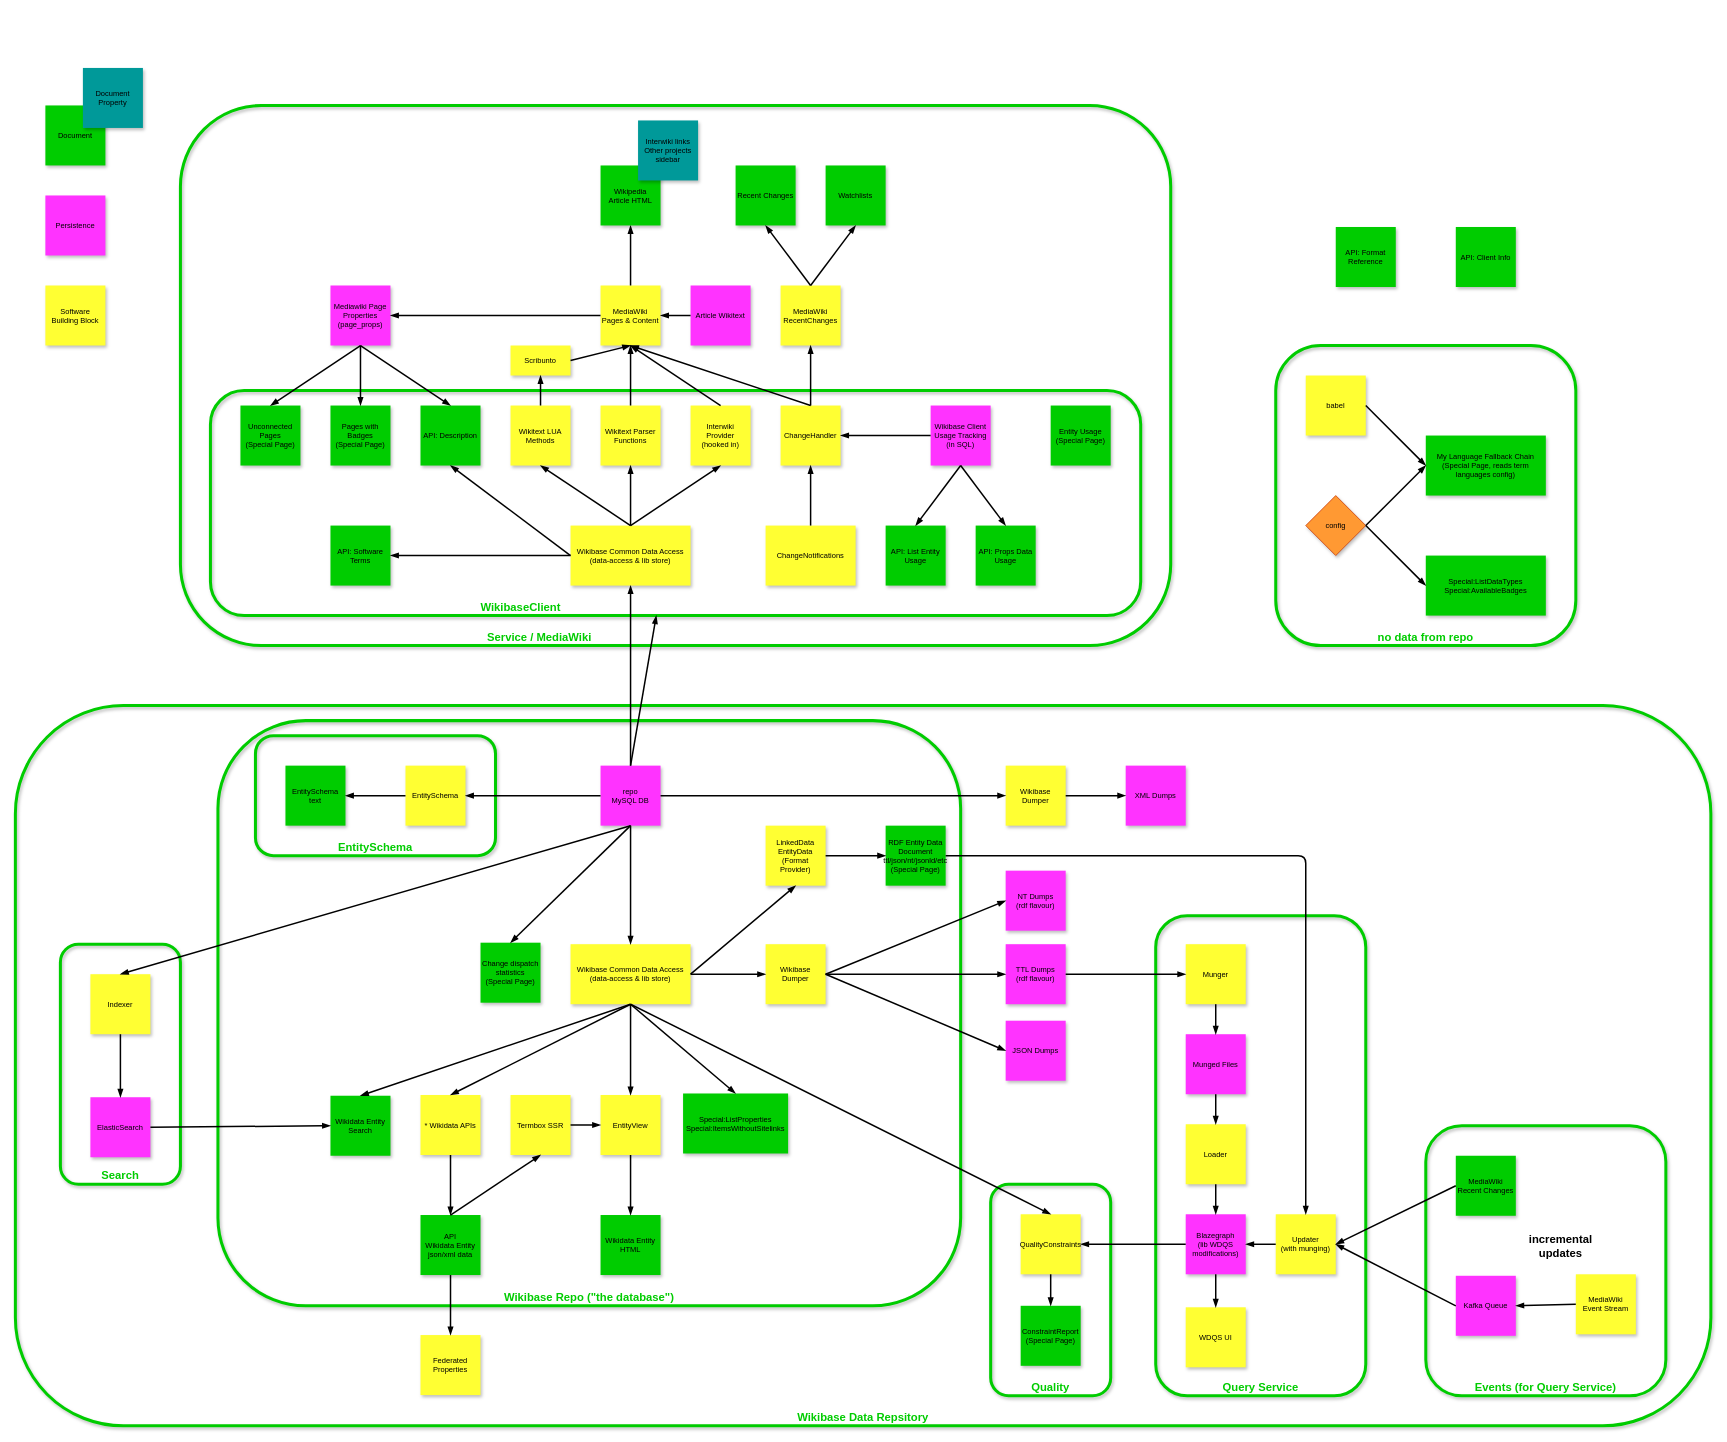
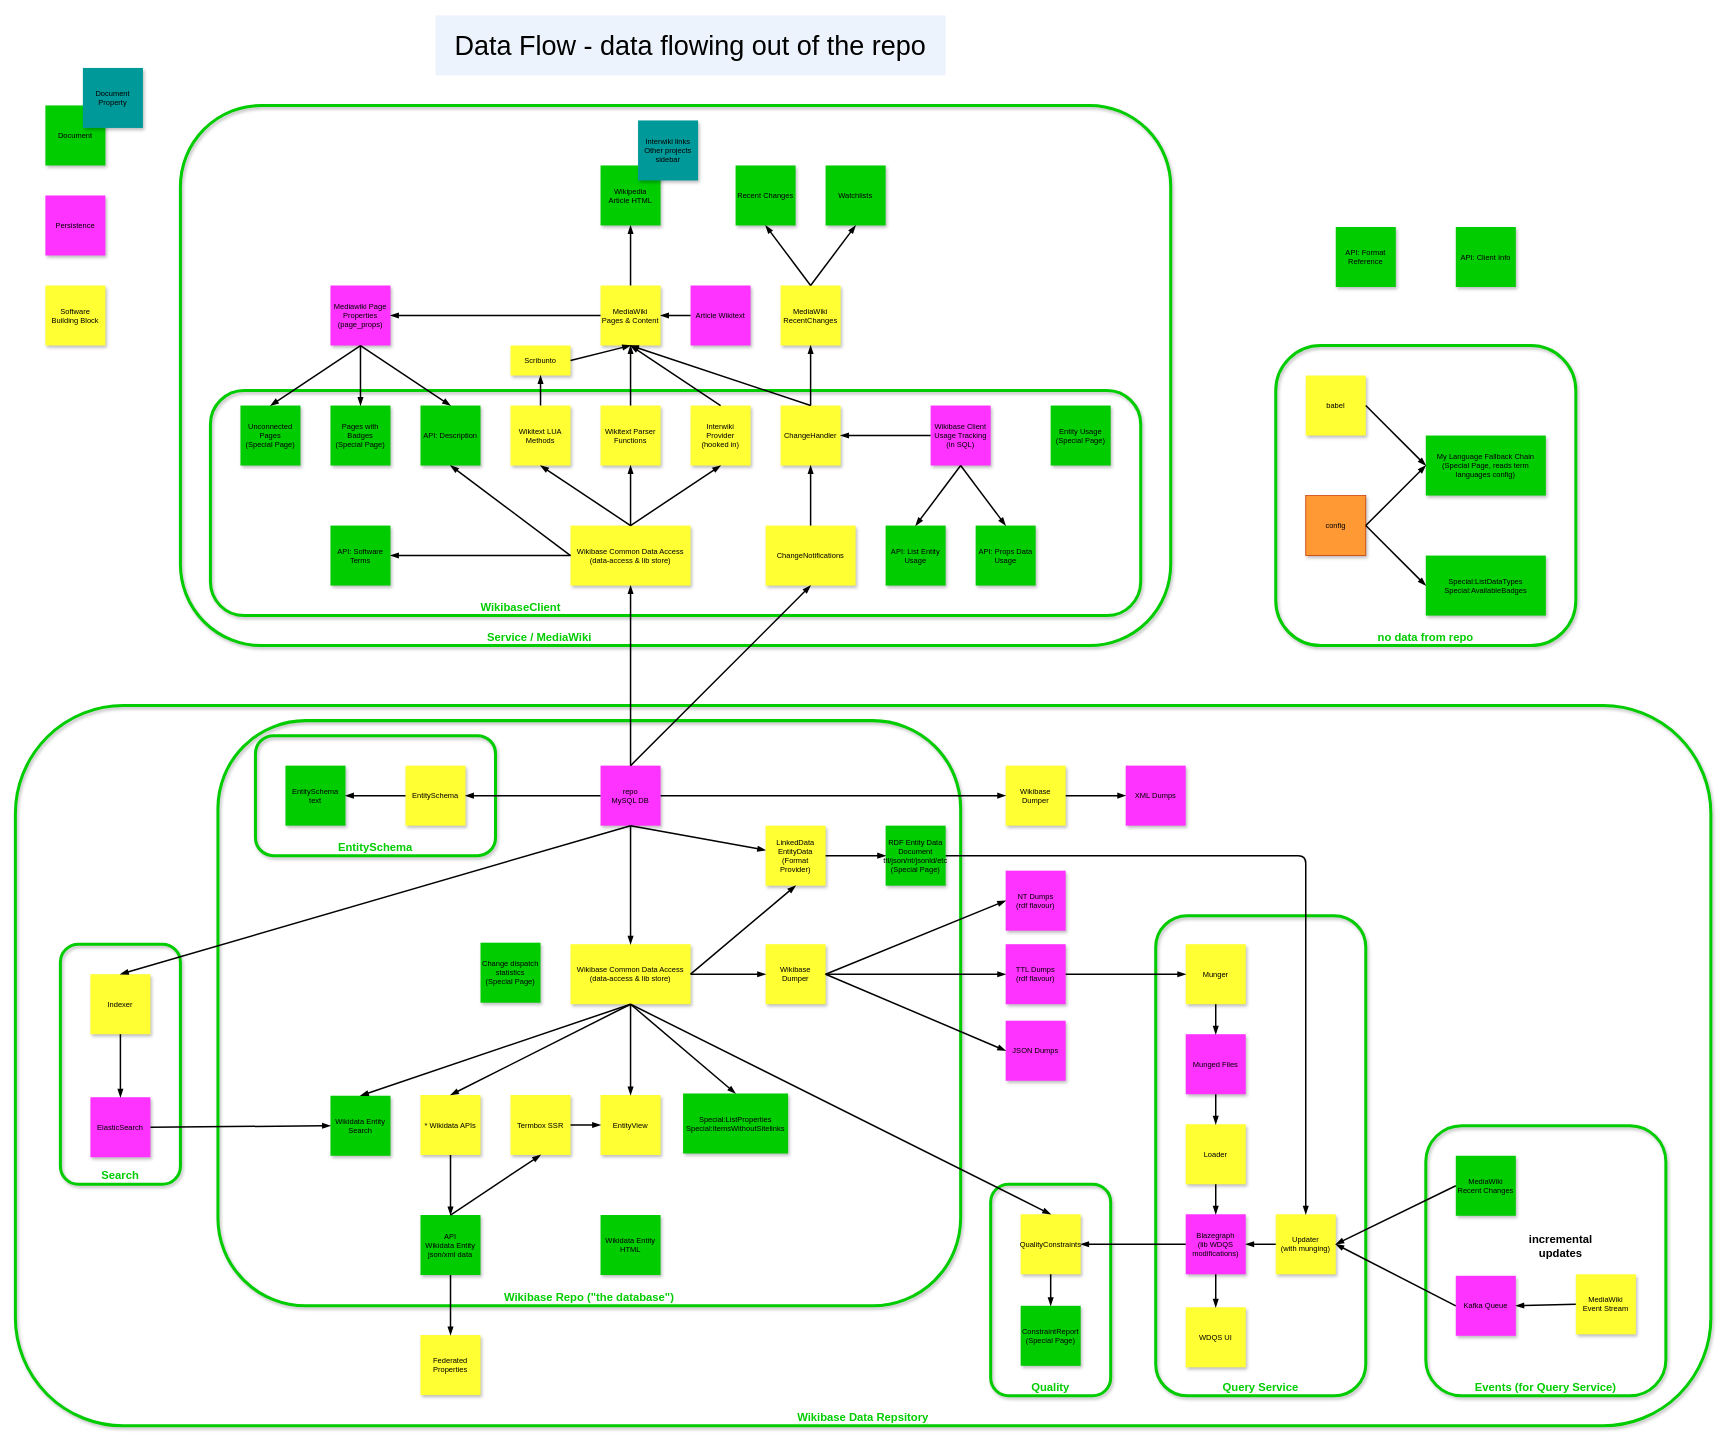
node "Data Flow - data flowing out of the repo": added
node "config": shape diamond -> rectangle
edge "repo MySQL DB" -> "WikibaseClient": now "repo MySQL DB" -> "ChangeNotifications"
edge "repo MySQL DB" -> "Change dispatch statistics (Special Page)": now "repo MySQL DB" -> "LinkedData EntityData (Format Provider)"
edge "EntityView" -> "Wikidata Entity HTML": removed
